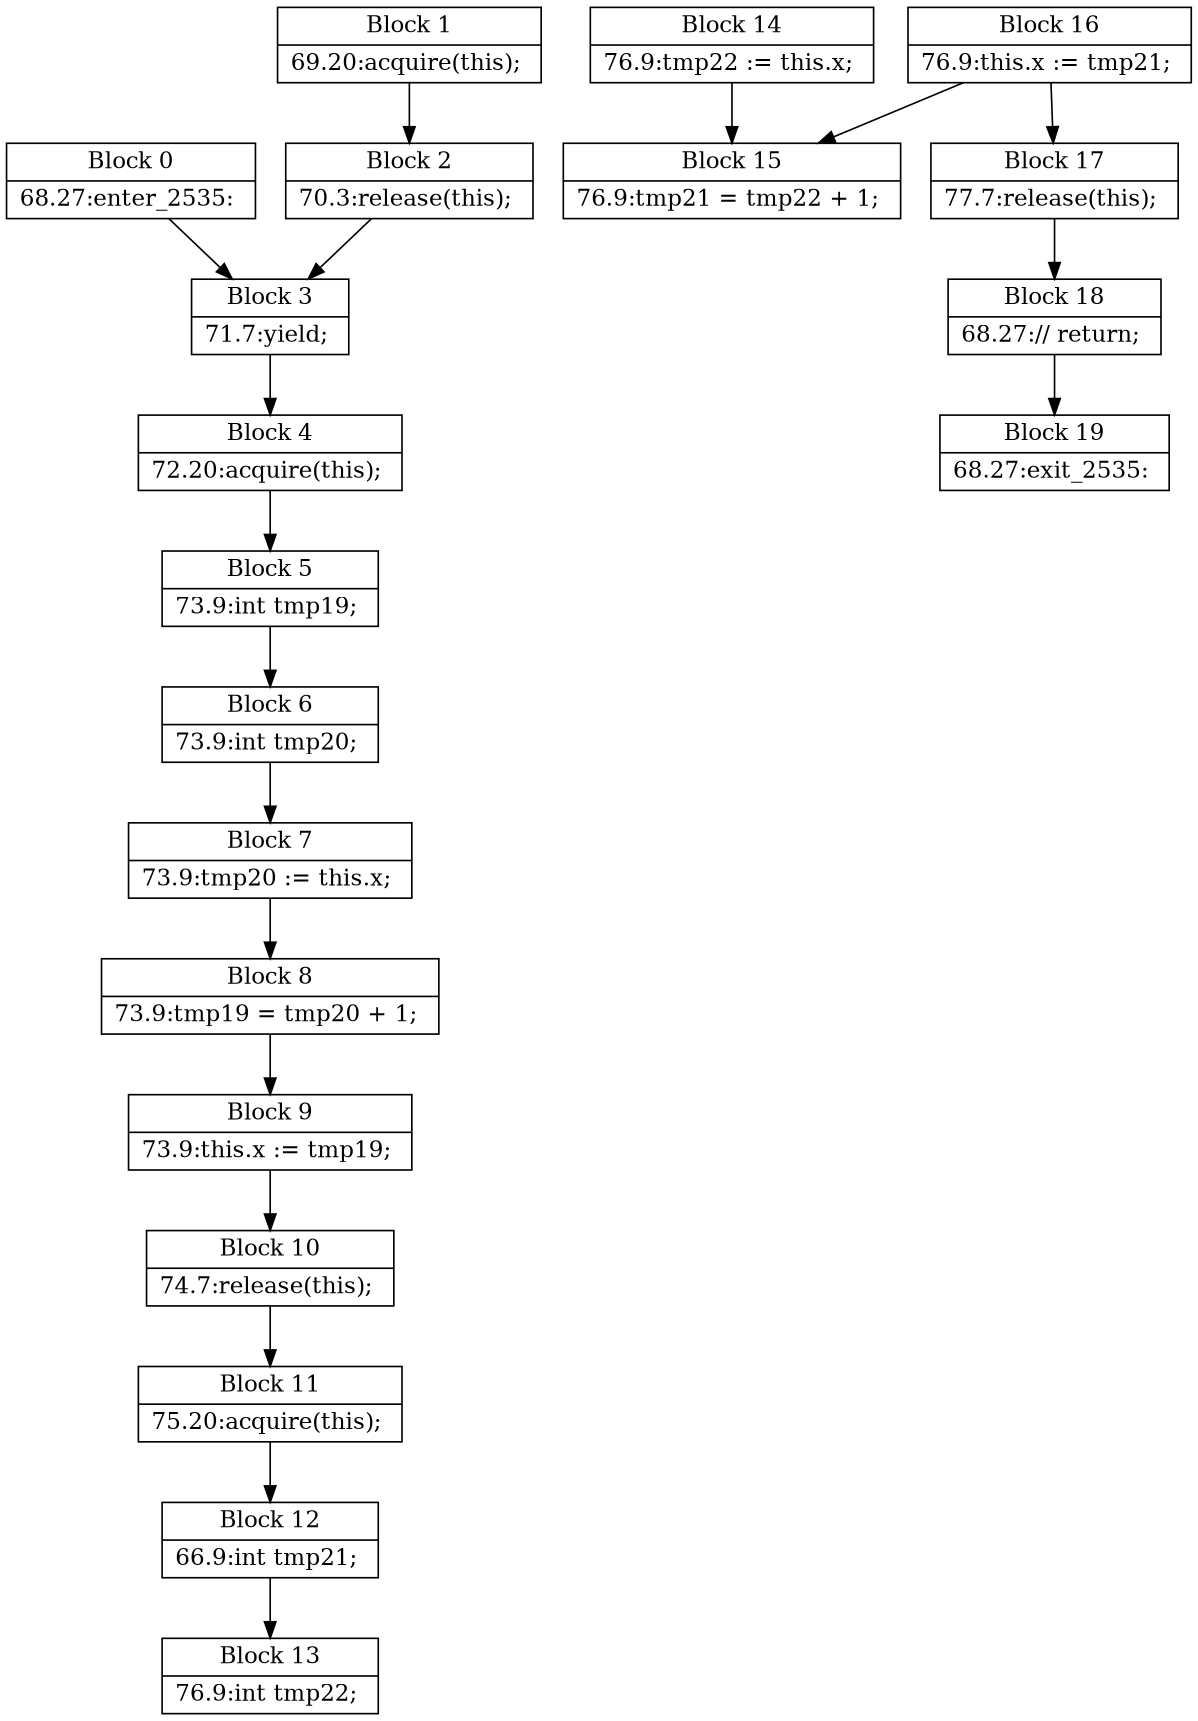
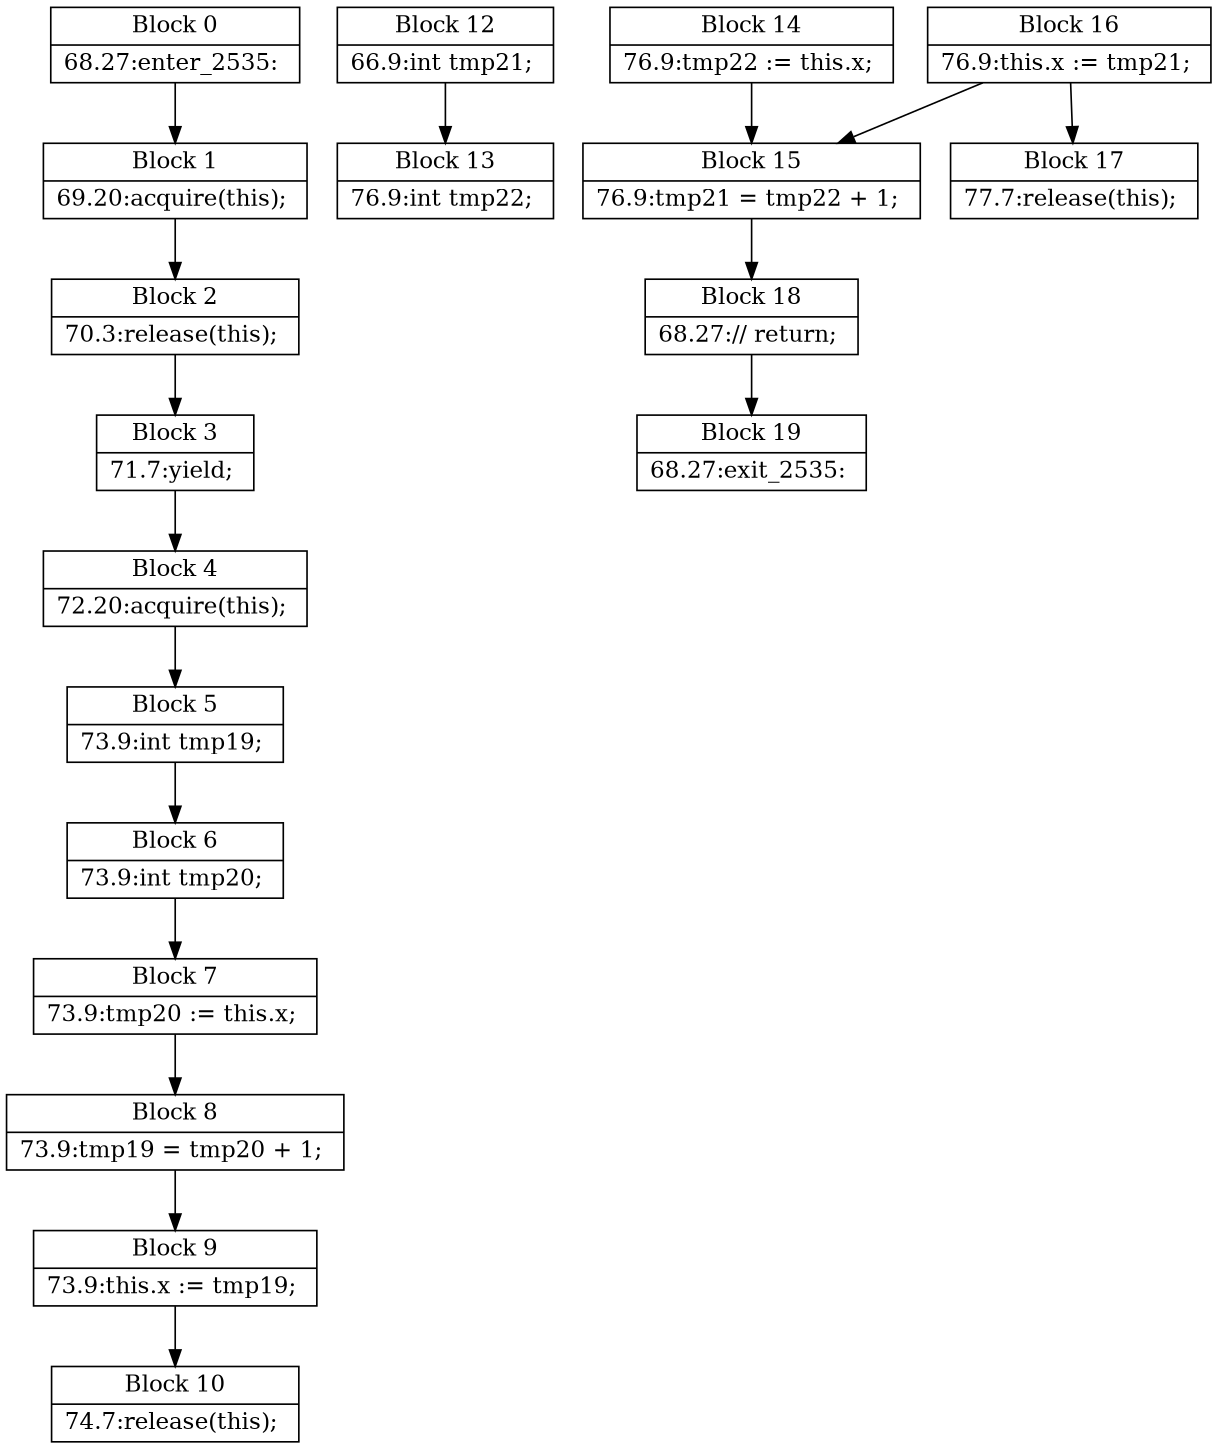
edge "Block 17" -> "Block 18": now "Block 15" -> "Block 18"
edge "Block 0" -> "Block 3": now "Block 0" -> "Block 1"
node "Block 11": removed
